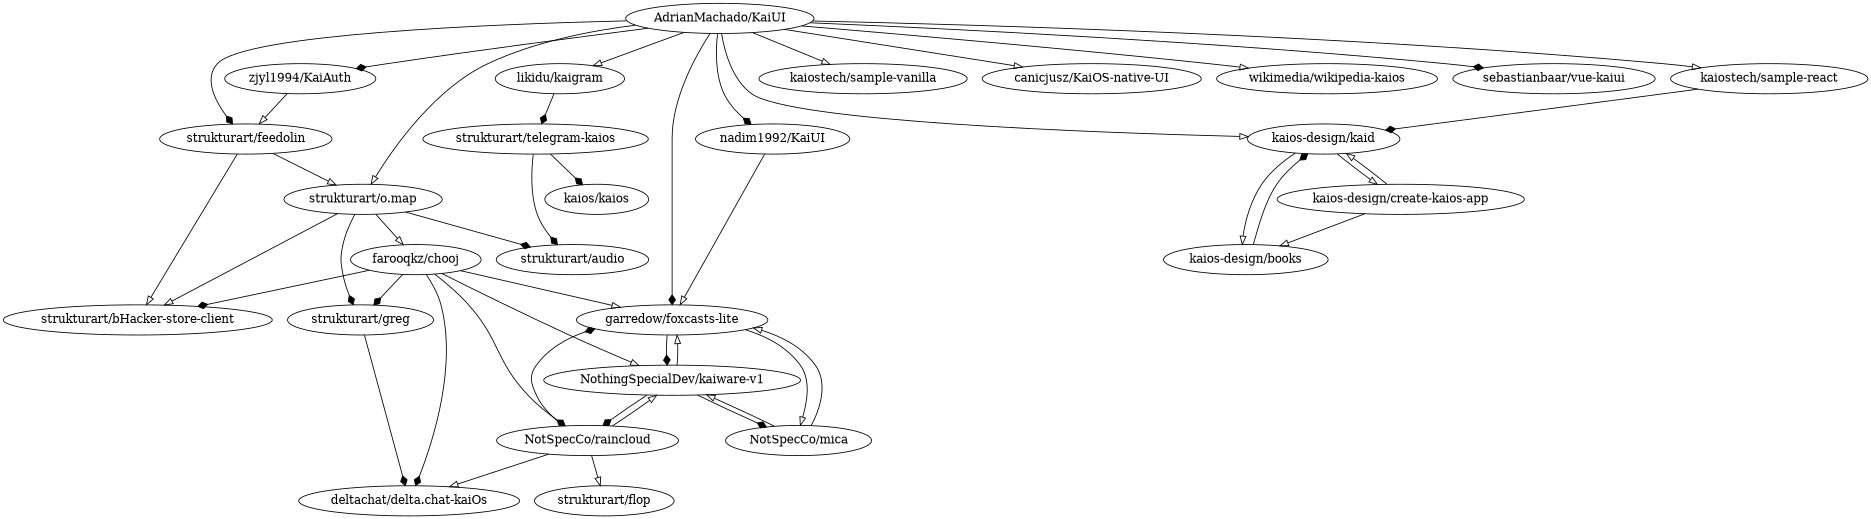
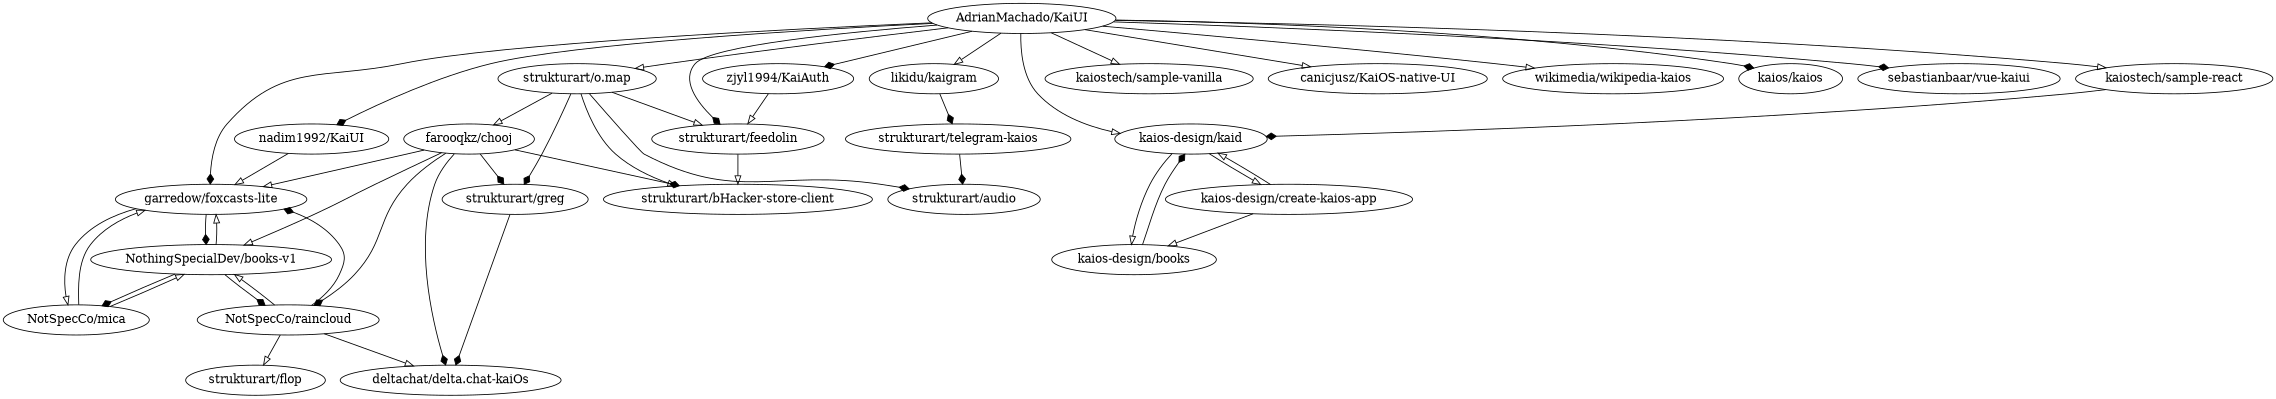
edge "strukturart/telegram-kaios" -> "kaios/kaios": now "AdrianMachado/KaiUI" -> "kaios/kaios"
edge "strukturart/feedolin" -> "strukturart/o.map": reversed
node "NothingSpecialDev/kaiware-v1": label "NothingSpecialDev/kaiware-v1" -> "NothingSpecialDev/books-v1"
